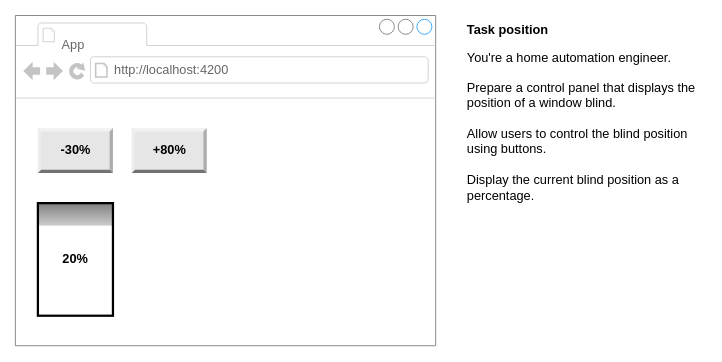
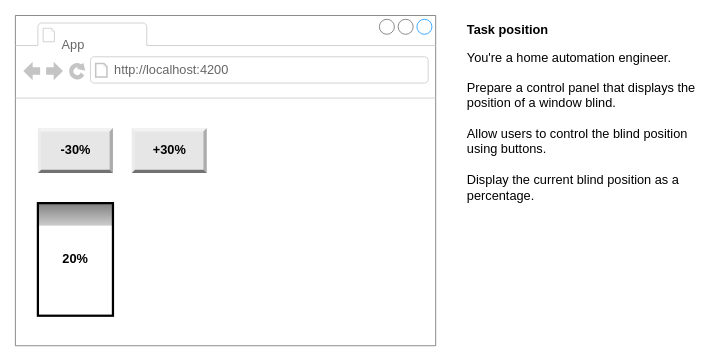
node "+80%": label "+80%" -> "+30%"
